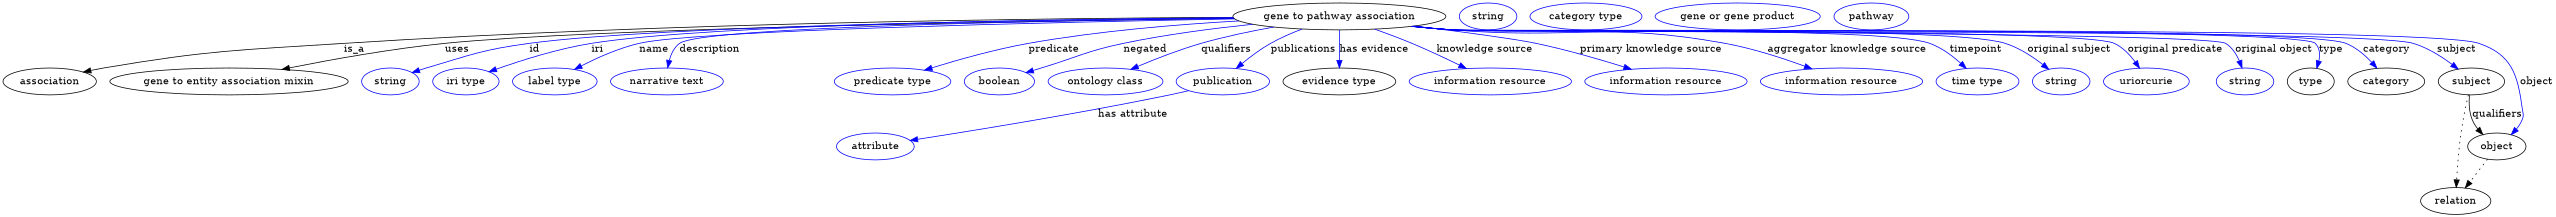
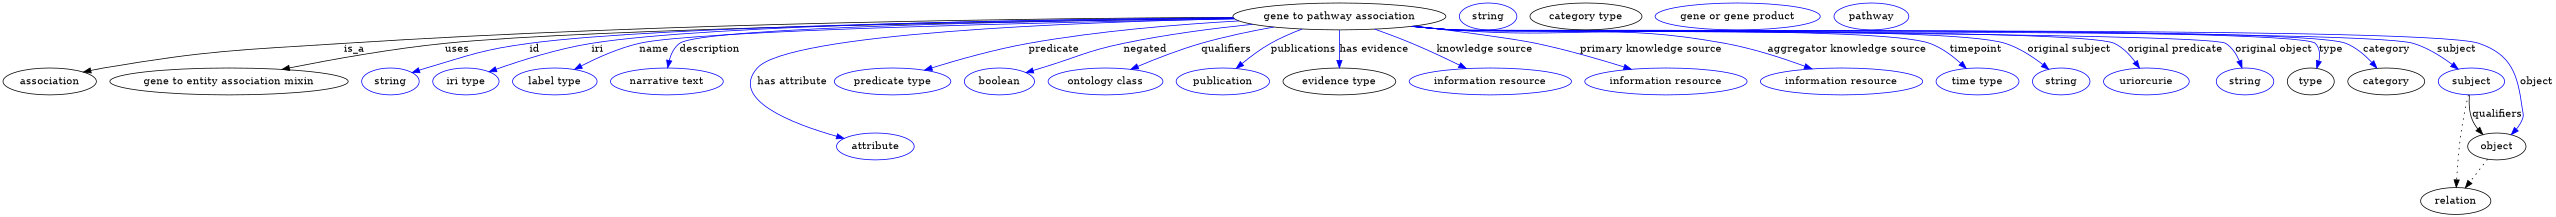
node "category type": color blue -> black
node "subject": color black -> blue
edge "publication" -> "attribute": now "gene to pathway association" -> "attribute"
